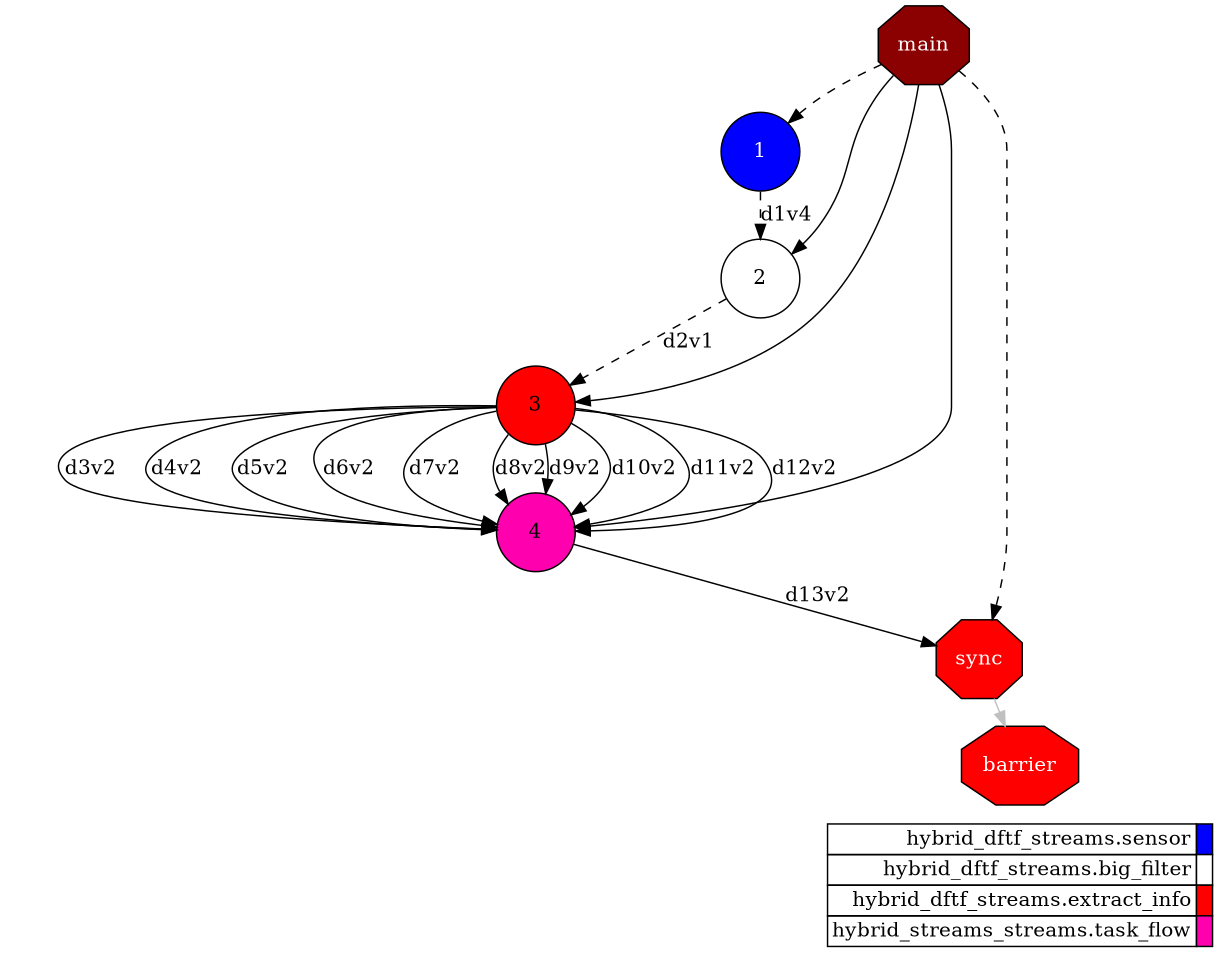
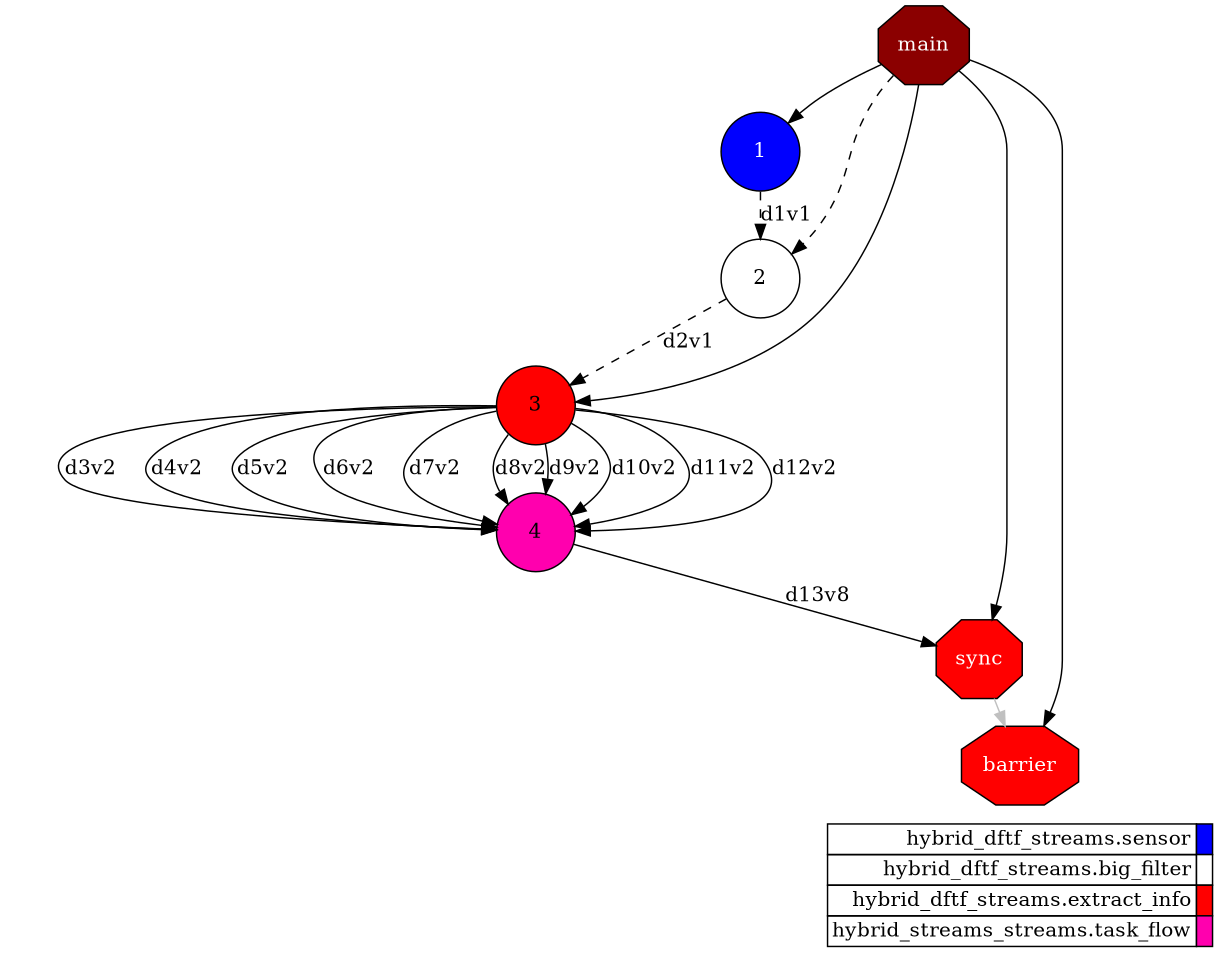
edge "main" -> "1": style dashed -> solid
edge "main" -> "2": style solid -> dashed
edge "1" -> "2": label "d1v4" -> "d1v1"
edge "main" -> "sync": style dashed -> solid
edge "main" -> "4": now "main" -> "barrier"
edge "4" -> "sync": label "d13v2" -> "d13v8"
